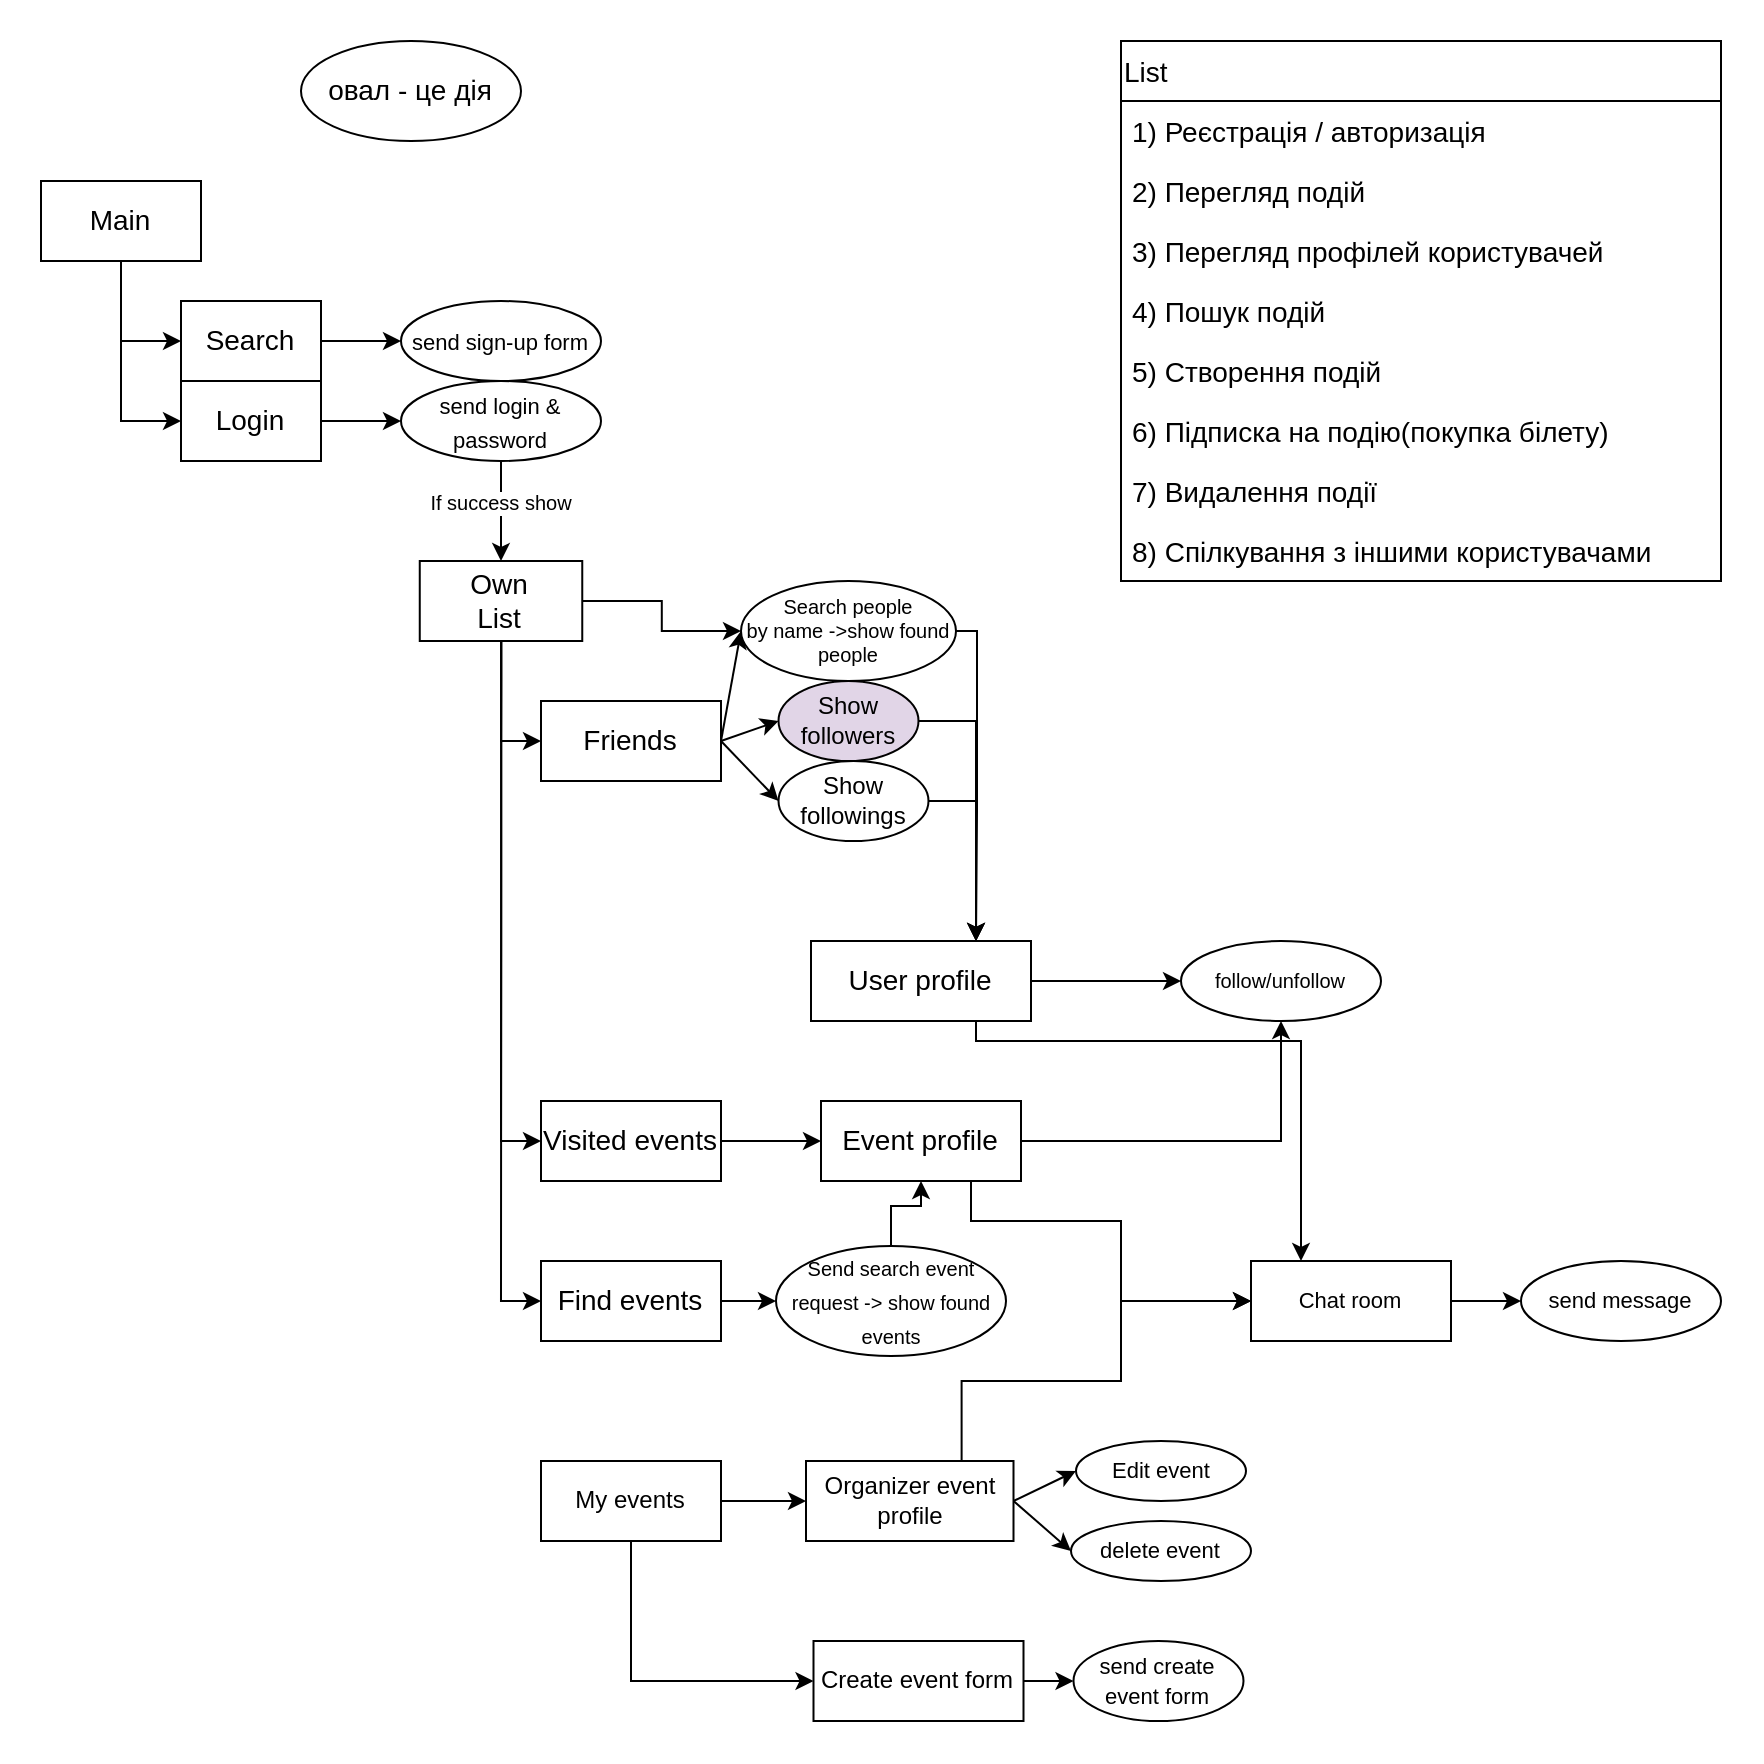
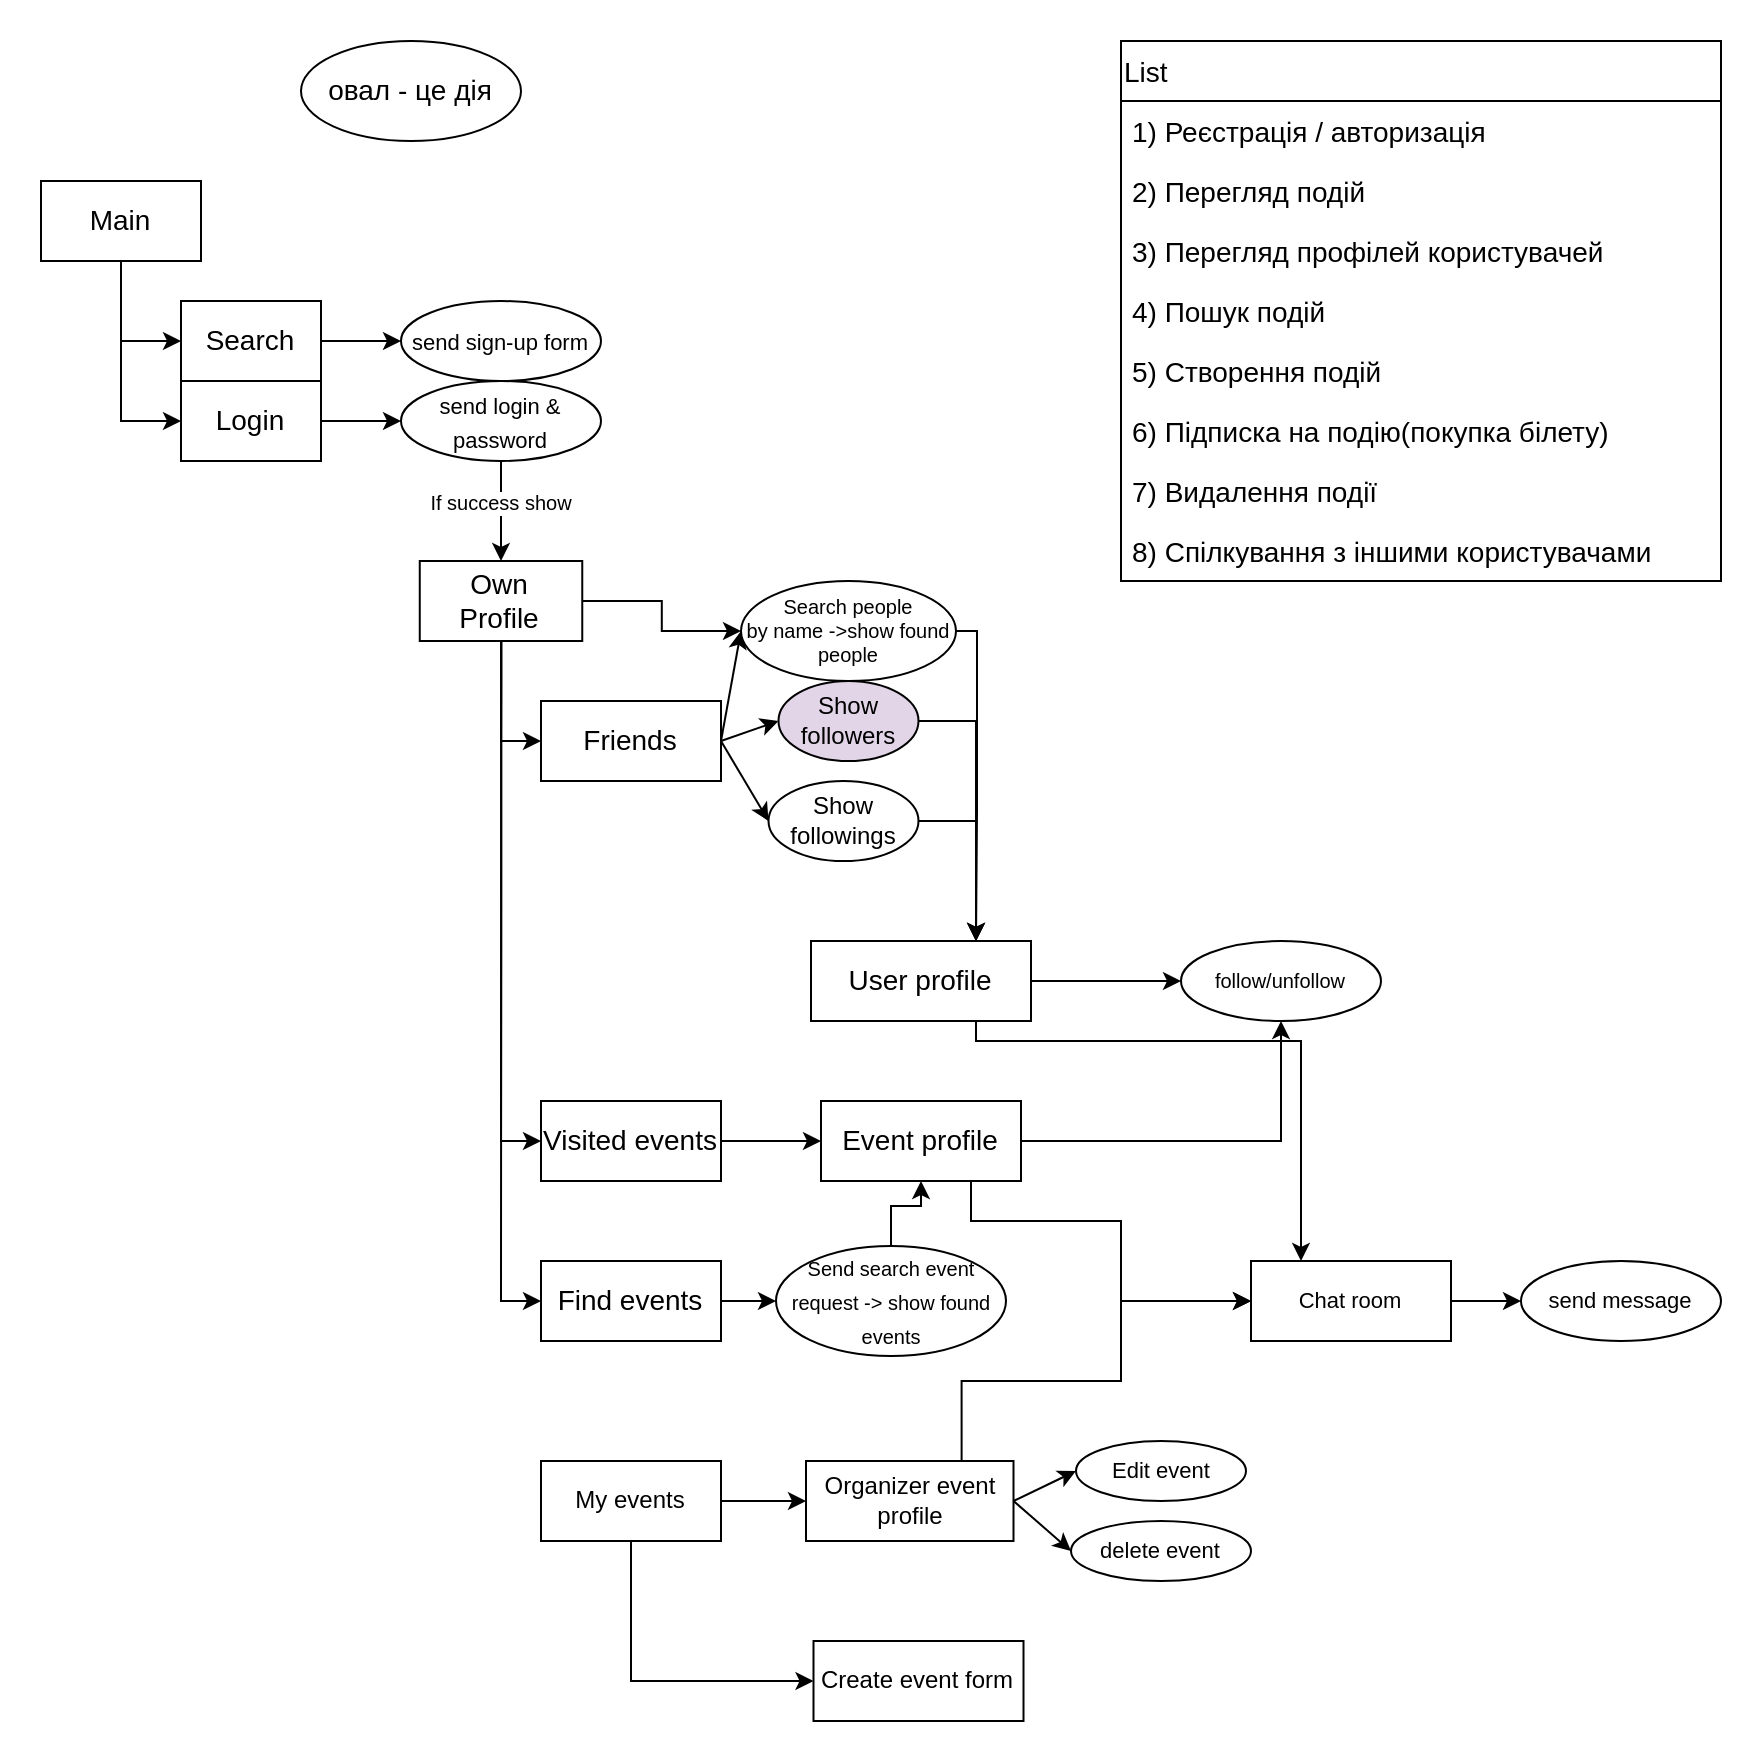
node "Own List": label "Own List" -> "Own Profile"
node "Show followings": moved (854, 801) -> (844, 821)
edge "Create event form" -> "send create event form": removed
node "send create event form": removed
